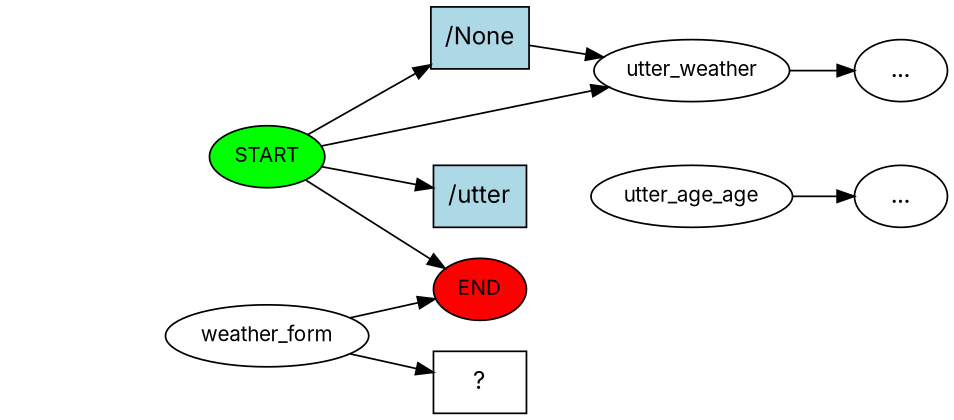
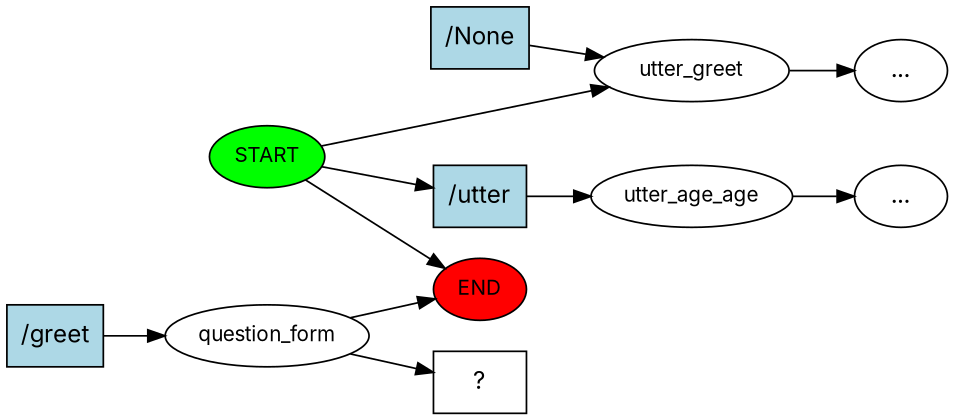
node "utter_weather": label "utter_weather" -> "utter_greet"
edge "START" -> "/None": removed
edge "/utter" -> "utter_age_age": added
node "/greet": added
node "weather_form": label "weather_form" -> "question_form"
